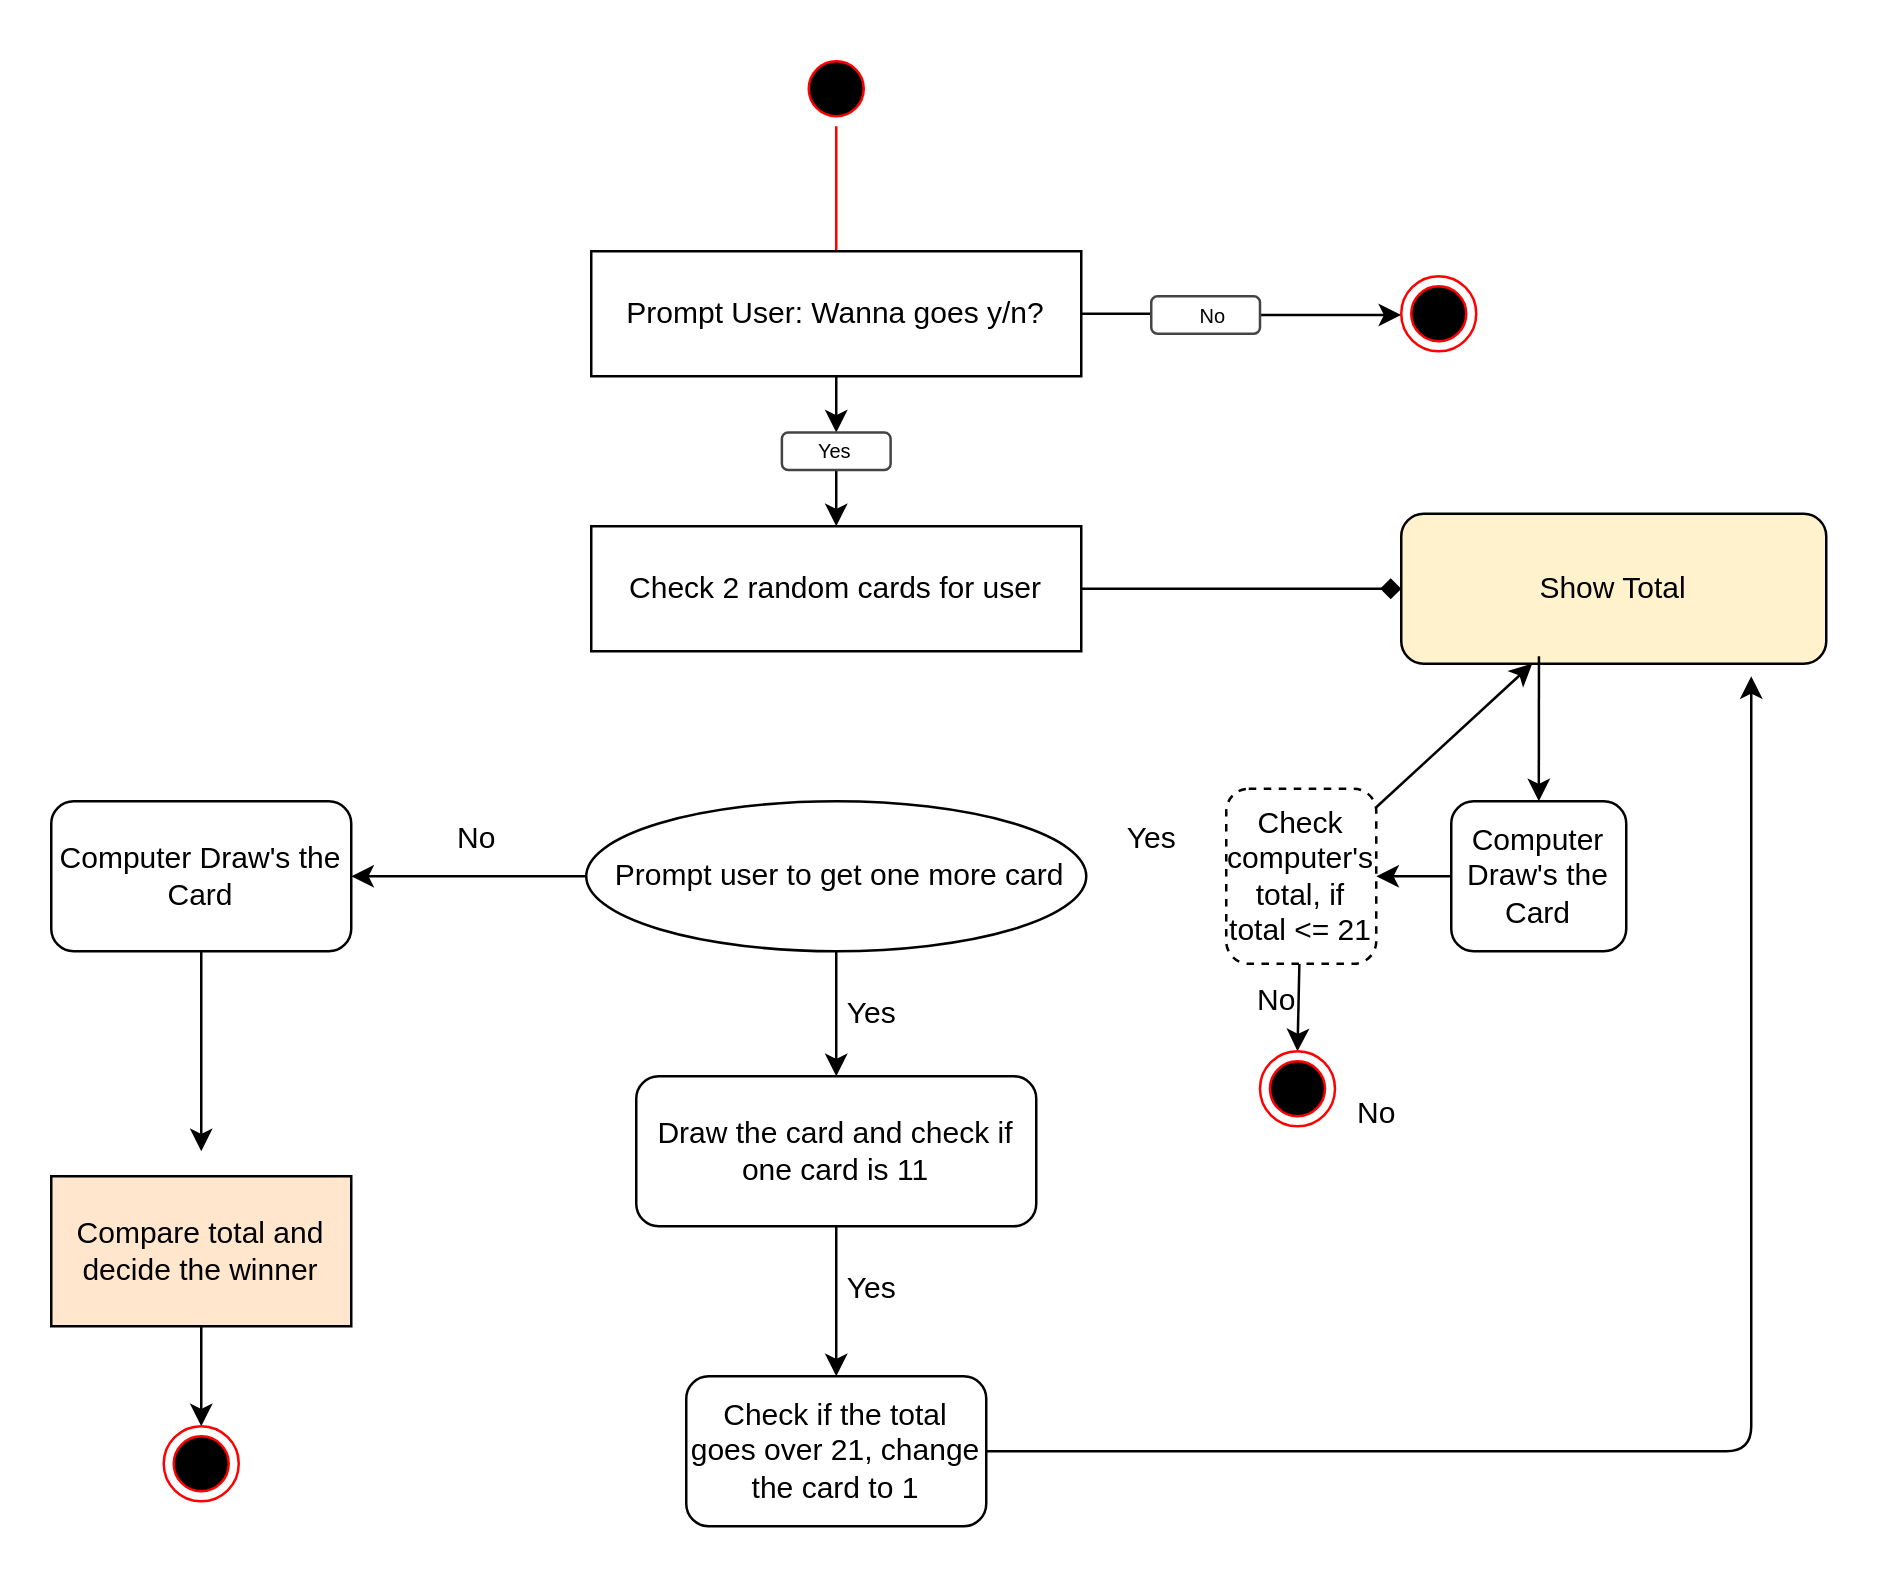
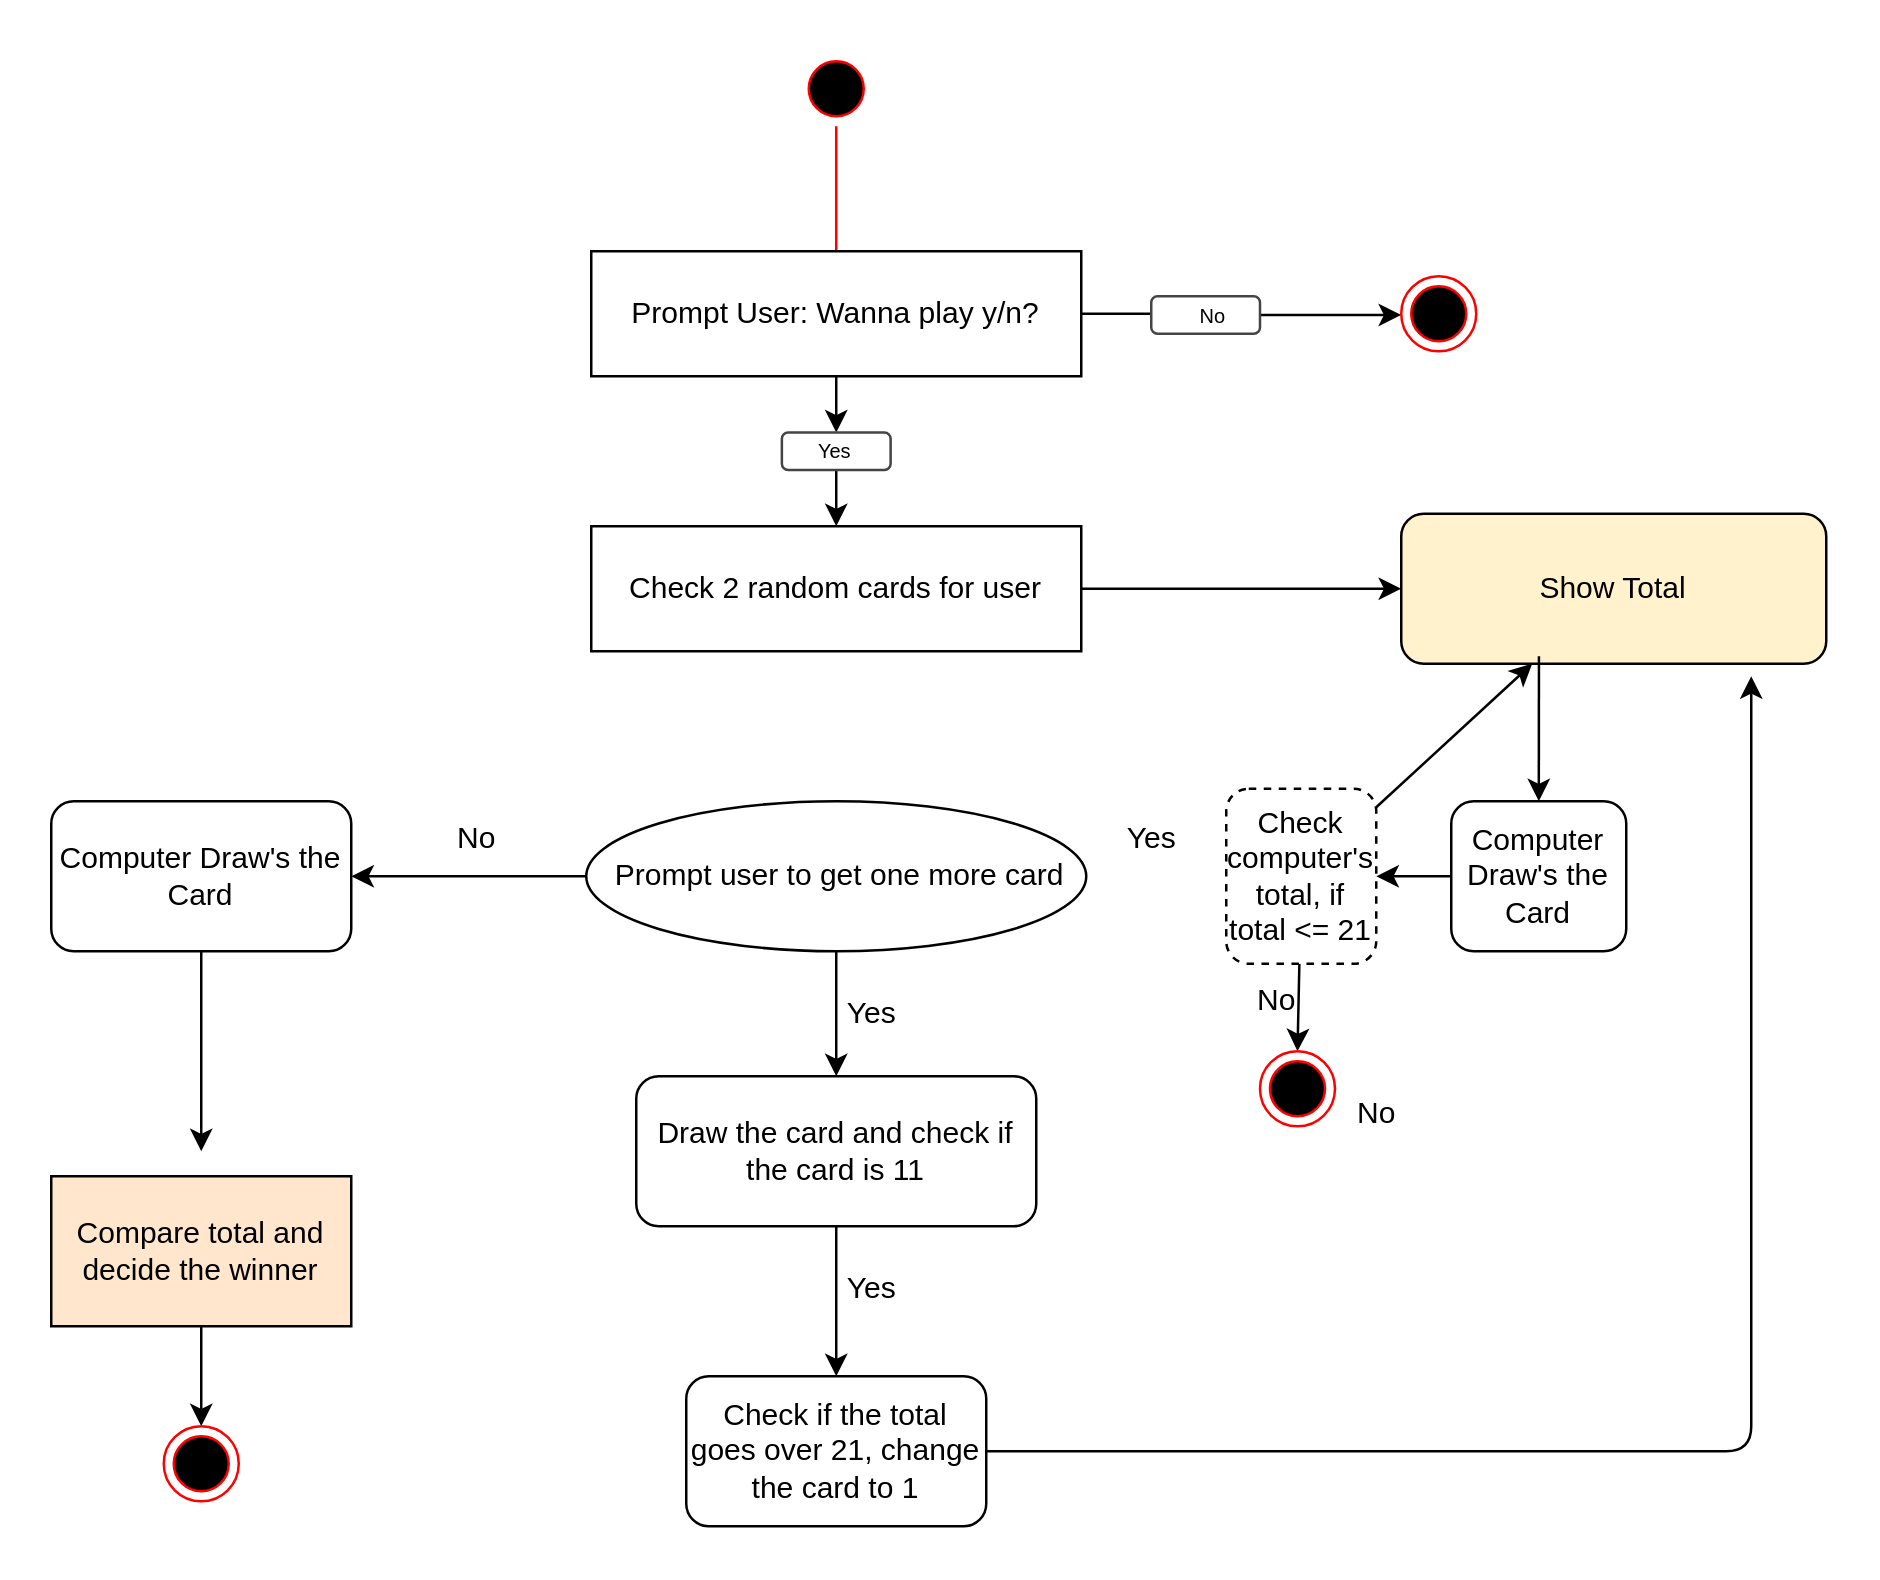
node "Prompt User: Wanna goes y/n?": label "Prompt User: Wanna goes y/n?" -> "Prompt User: Wanna play y/n?"
edge "Check 2 random cards for user" -> "Show Total": arrowhead diamond -> classic
node "Draw the card and check if one card is 11": label "Draw the card and check if one card is 11" -> "Draw the card and check if the card is 11"
